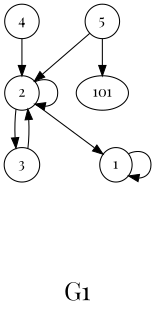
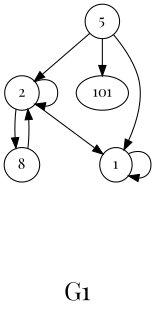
node "4": removed
edge "5" -> "1": added
node "3": label "3" -> "8"
